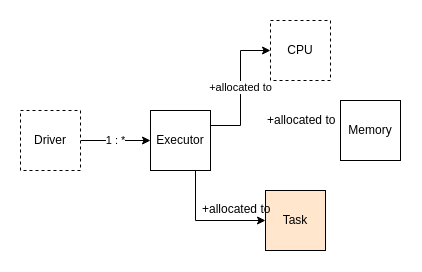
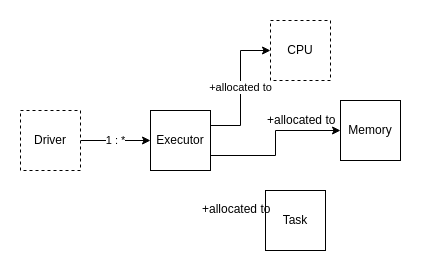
edge "Executor" -> "Memory": added
edge "Executor" -> "Task": removed
node "Task": fillcolor #ffe6cc -> #ffffff
